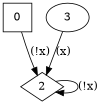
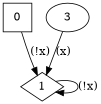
node "2": label "2" -> "1"
